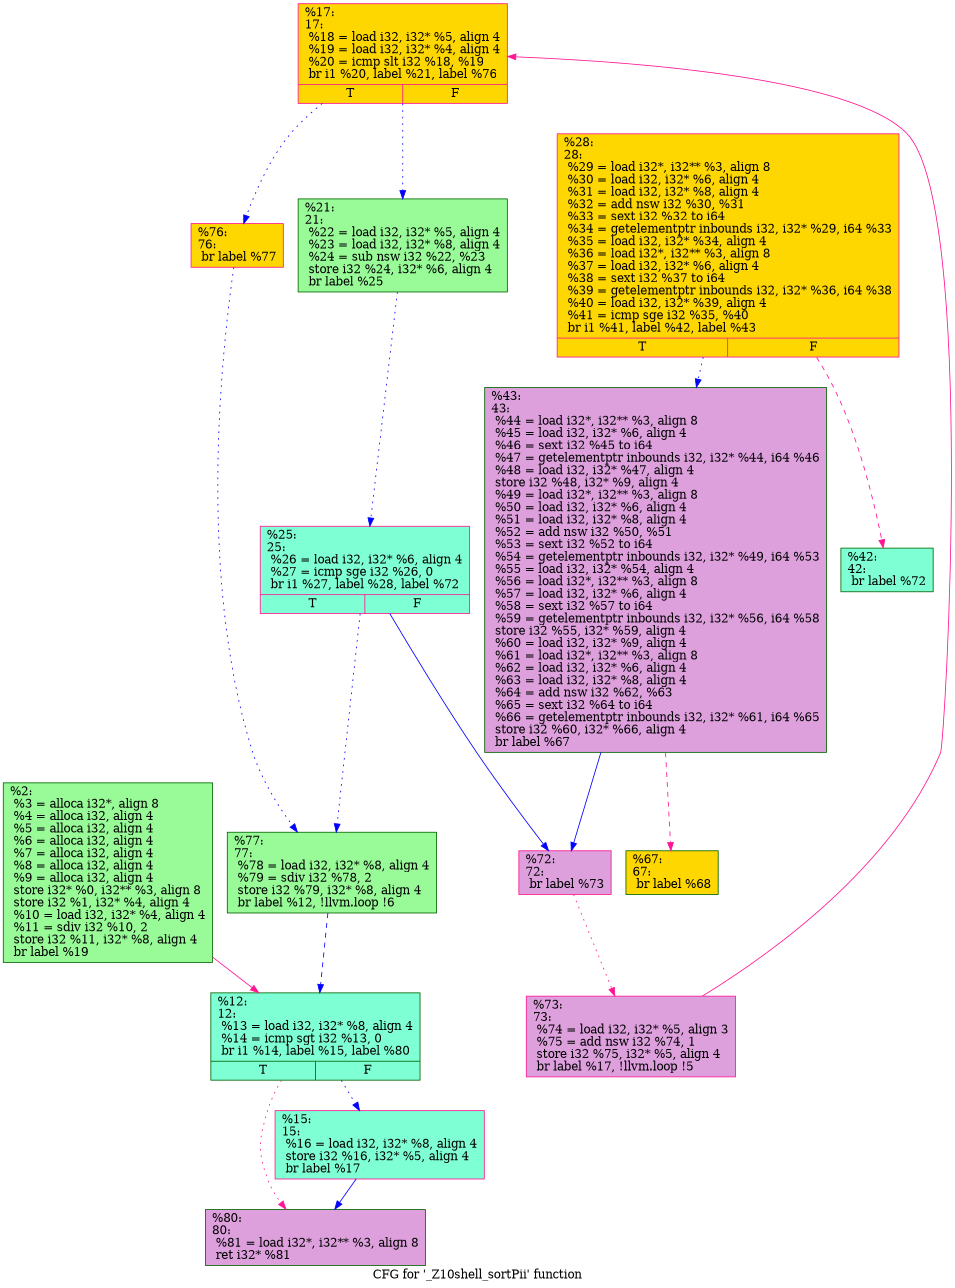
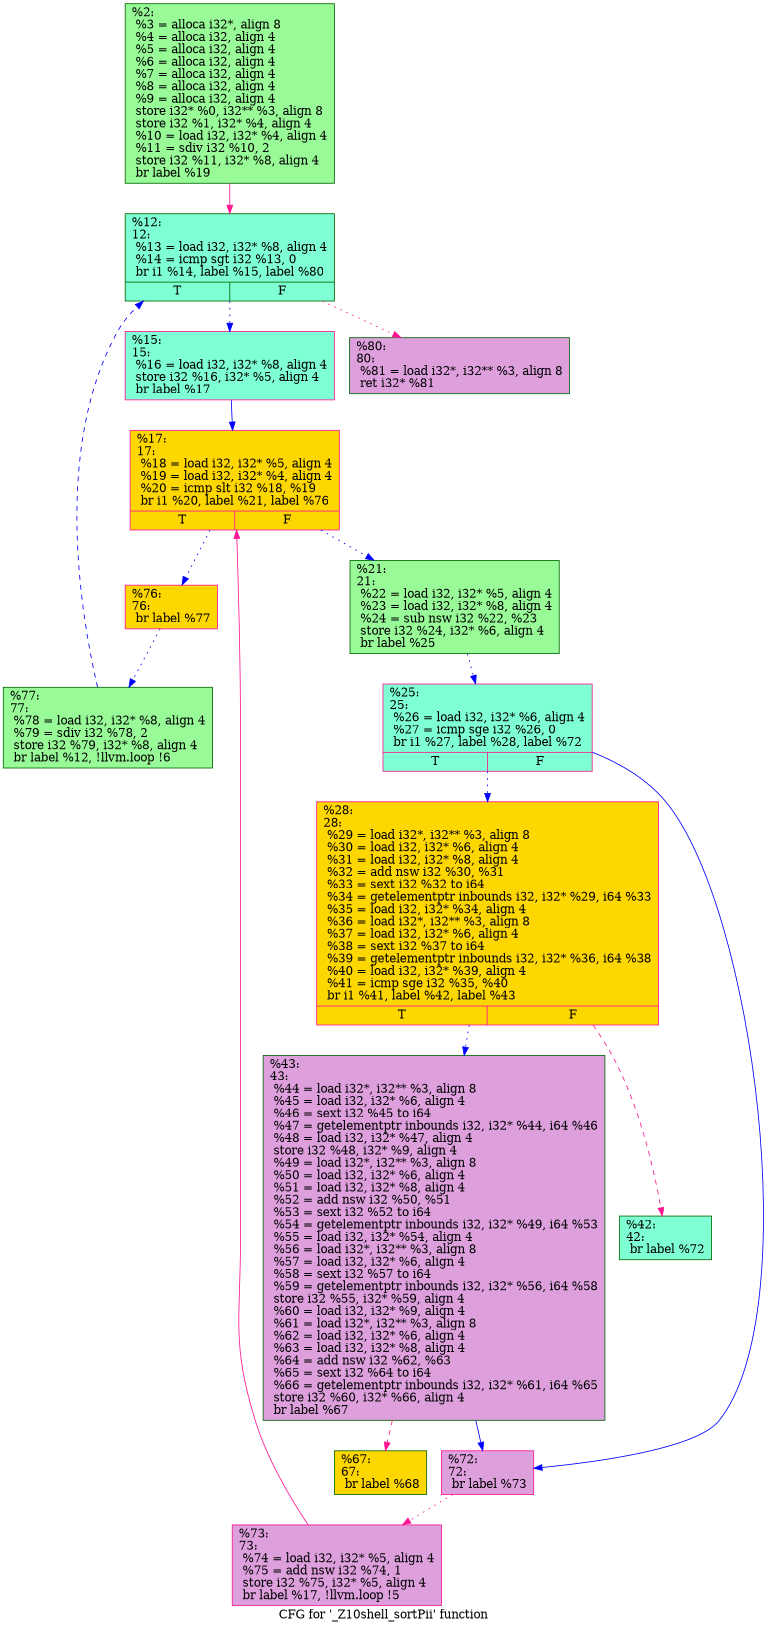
edge "%25:" -> "%77:": now "%25:" -> "%28:"
node "%73:": text "%74 = load i32, i32* %5, align 3" -> "%74 = load i32, i32* %5, align 4"
edge "%15:" -> "%80:": now "%15:" -> "%17:"
